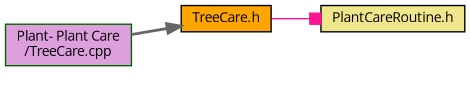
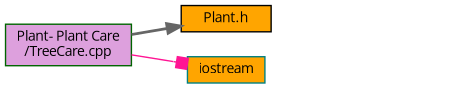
node "TreeCare.h": label "TreeCare.h" -> "Plant.h"
node "PlantCareRoutine.h": removed
node "iostream": added
